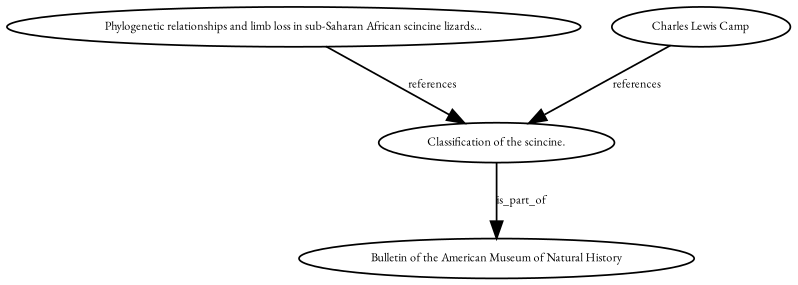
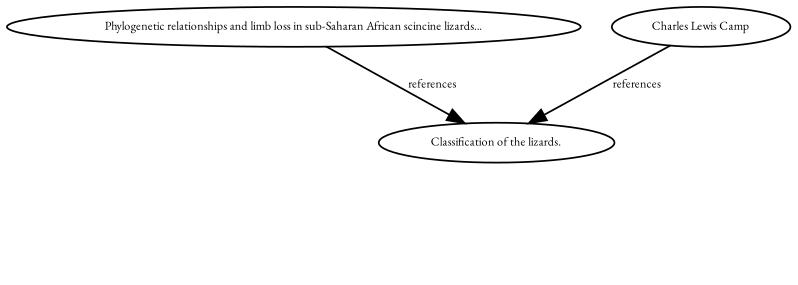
node "Classification of the scincine.": label "Classification of the scincine." -> "Classification of the lizards."
node "Bulletin of the American Museum of Natural History": removed
